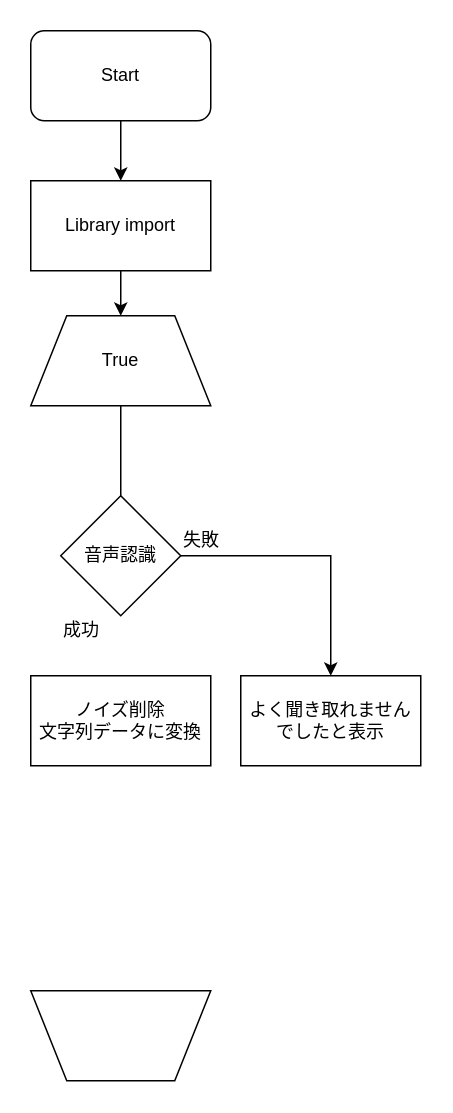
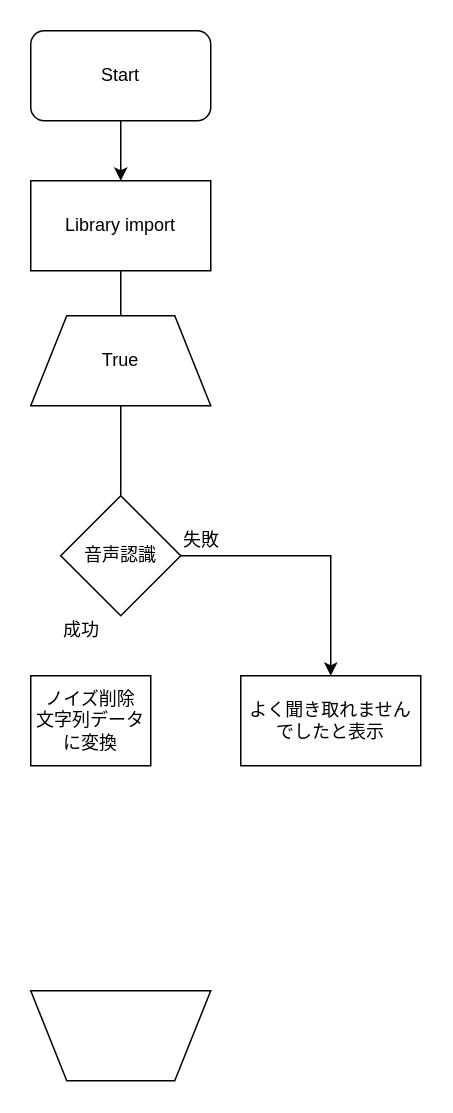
edge "Library import" -> "True": arrowhead classic -> none
node "ノイズ削除 文字列データに変換": size 180x90 -> 120x90
